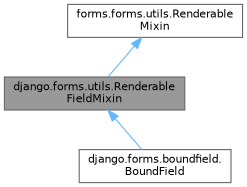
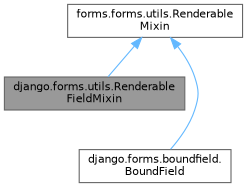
edge "django.forms.boundfield. BoundField" -> "django.forms.utils.Renderable FieldMixin": now "django.forms.boundfield. BoundField" -> "forms.forms.utils.Renderable Mixin"
